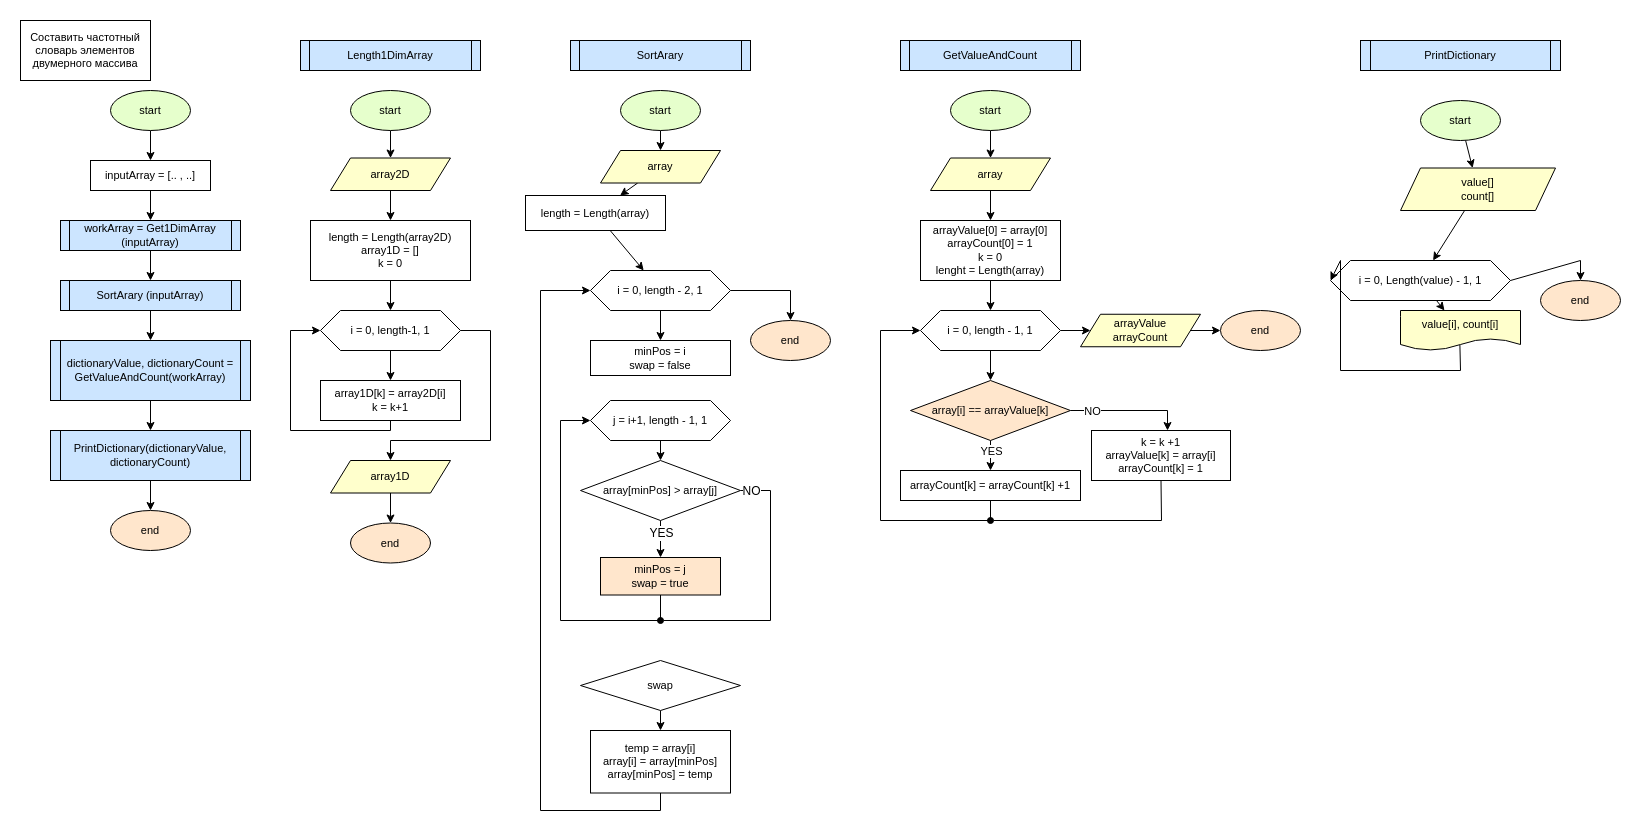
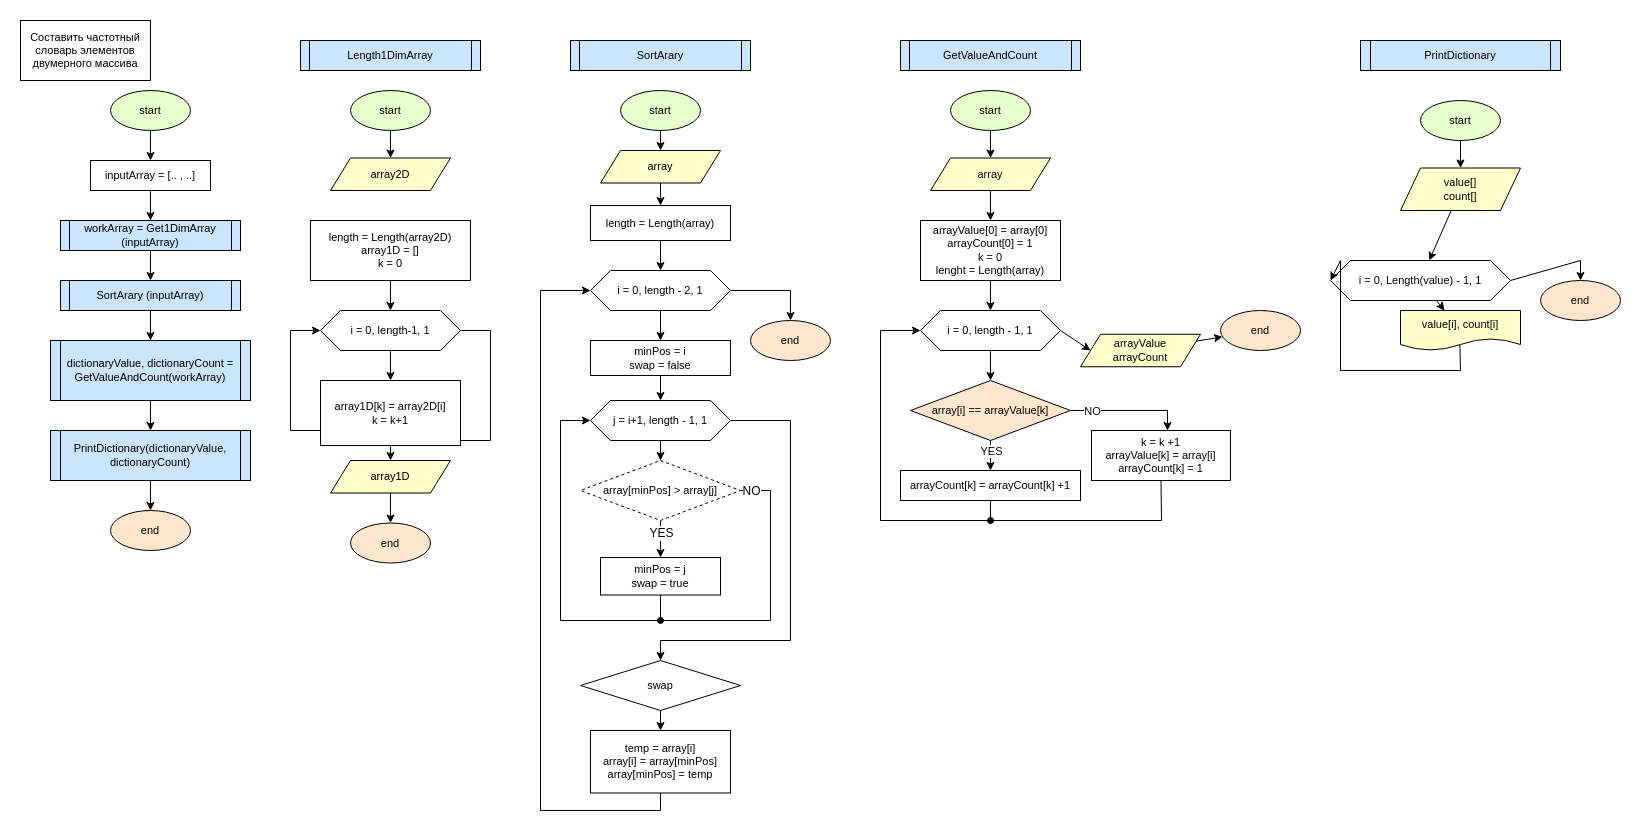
node "value[] count[]": size 155x43 -> 120x43
edge "array2D" -> "length = Length(array2D) array1D = [] k = 0": removed
node "length = Length(array)": moved (596, 213) -> (661, 223)
node "arrayValue arrayCount": moved (1141, 331) -> (1141, 351)
edge "minPos = i swap = false" -> "j = i+1, length - 1, 1": added
node "array1D[k] = array2D[i] k = k+1": size 140x40 -> 140x65
node "array[minPos] > array[j]": style solid -> dashed
edge "j = i+1, length - 1, 1" -> "swap": added
node "minPos = j swap = true": fillcolor #ffe6cc -> #ffffff
